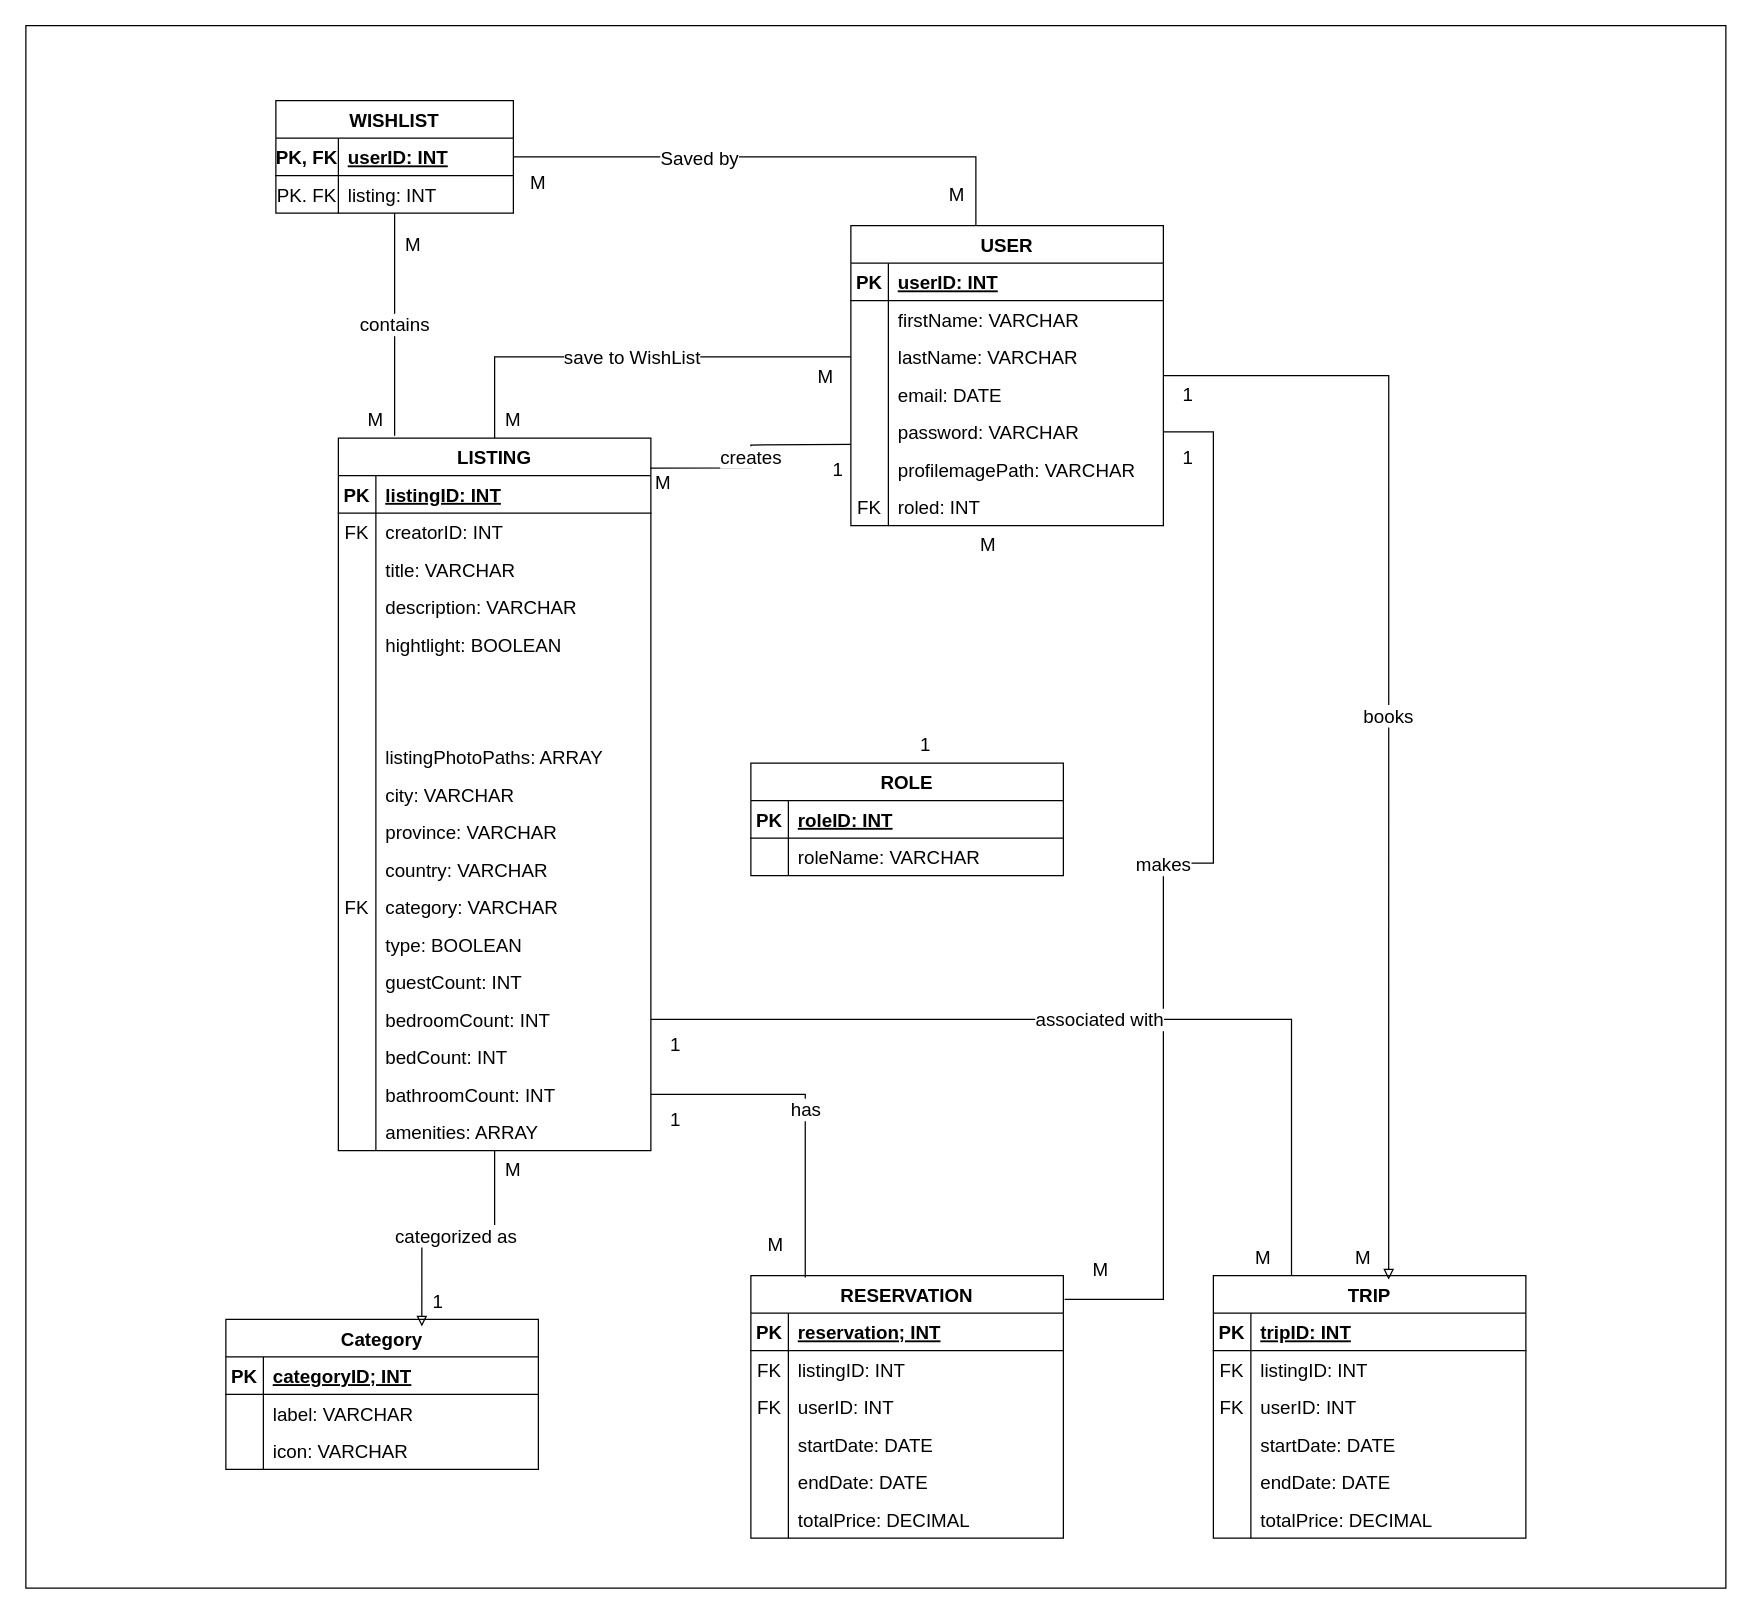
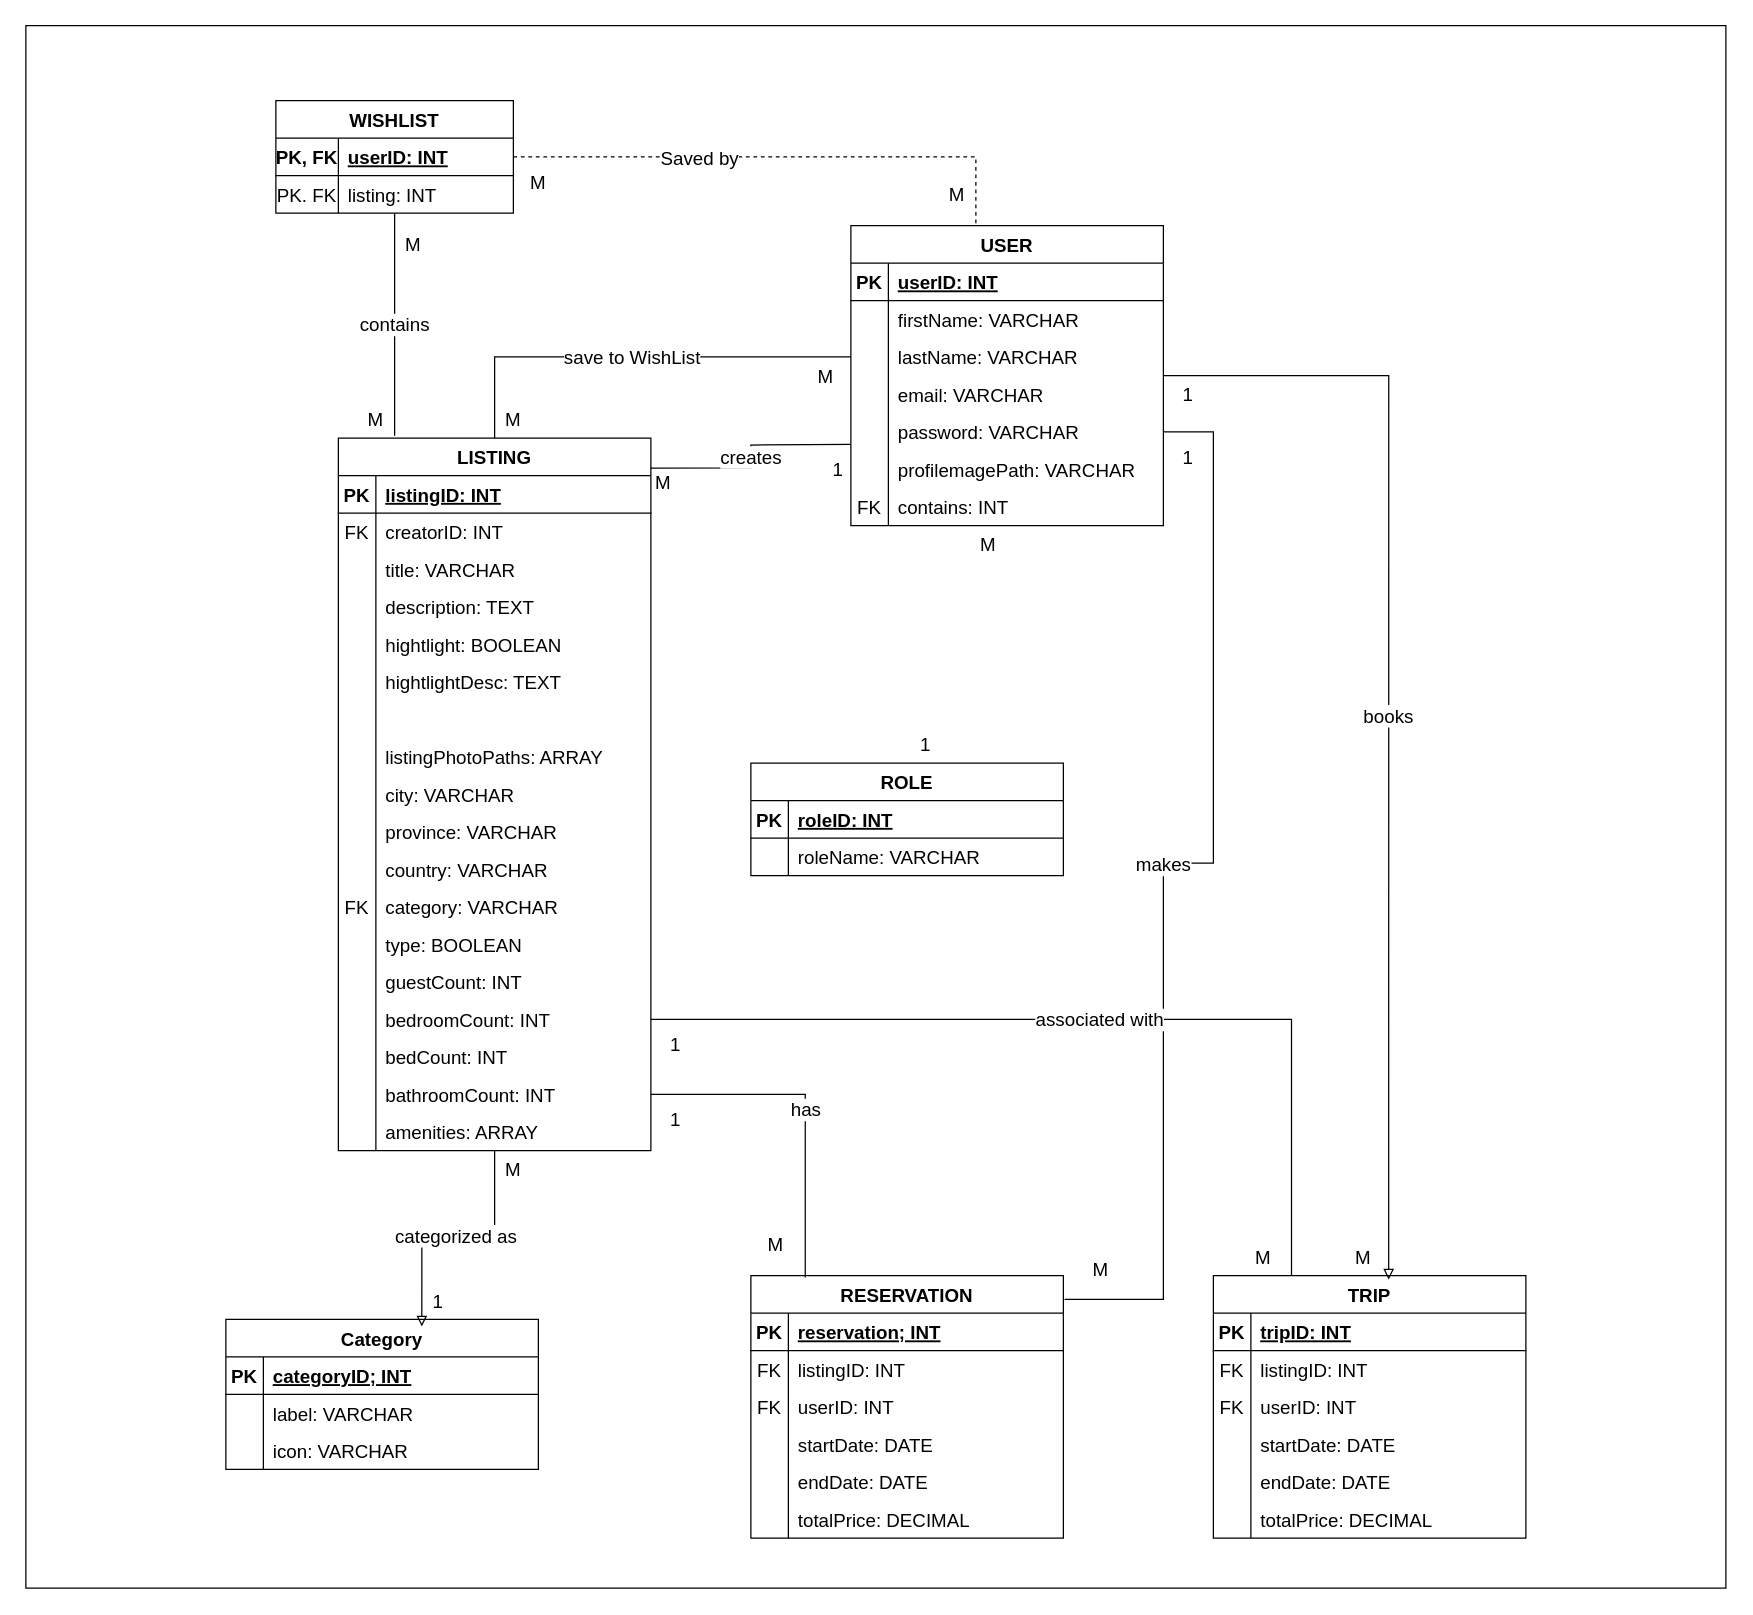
edge "WISHLIST" -- "USER": style solid -> dashed
node "email: DATE": label "email: DATE" -> "email: VARCHAR"
node "roled: INT": label "roled: INT" -> "contains: INT"
node "description: VARCHAR": label "description: VARCHAR" -> "description: TEXT"
node "hightlightDesc: TEXT": added
